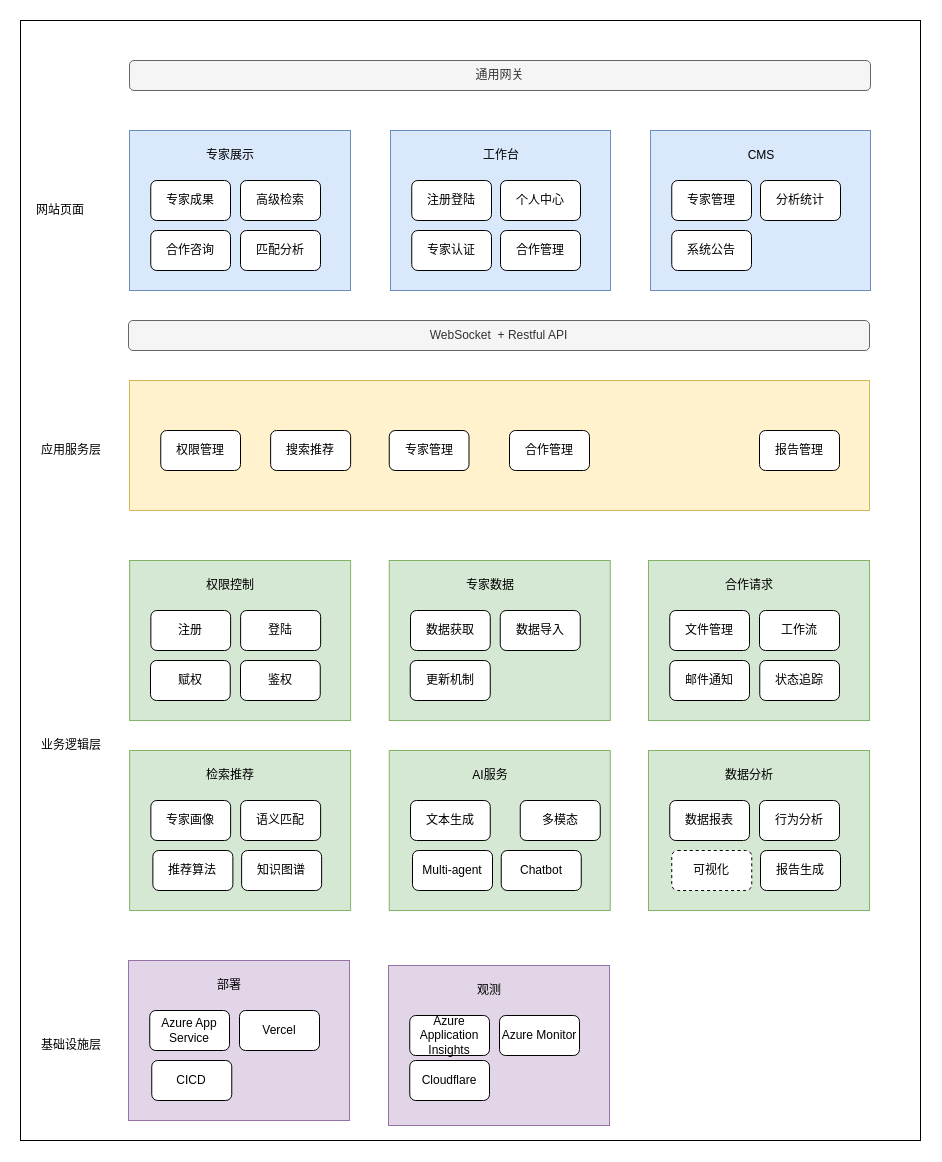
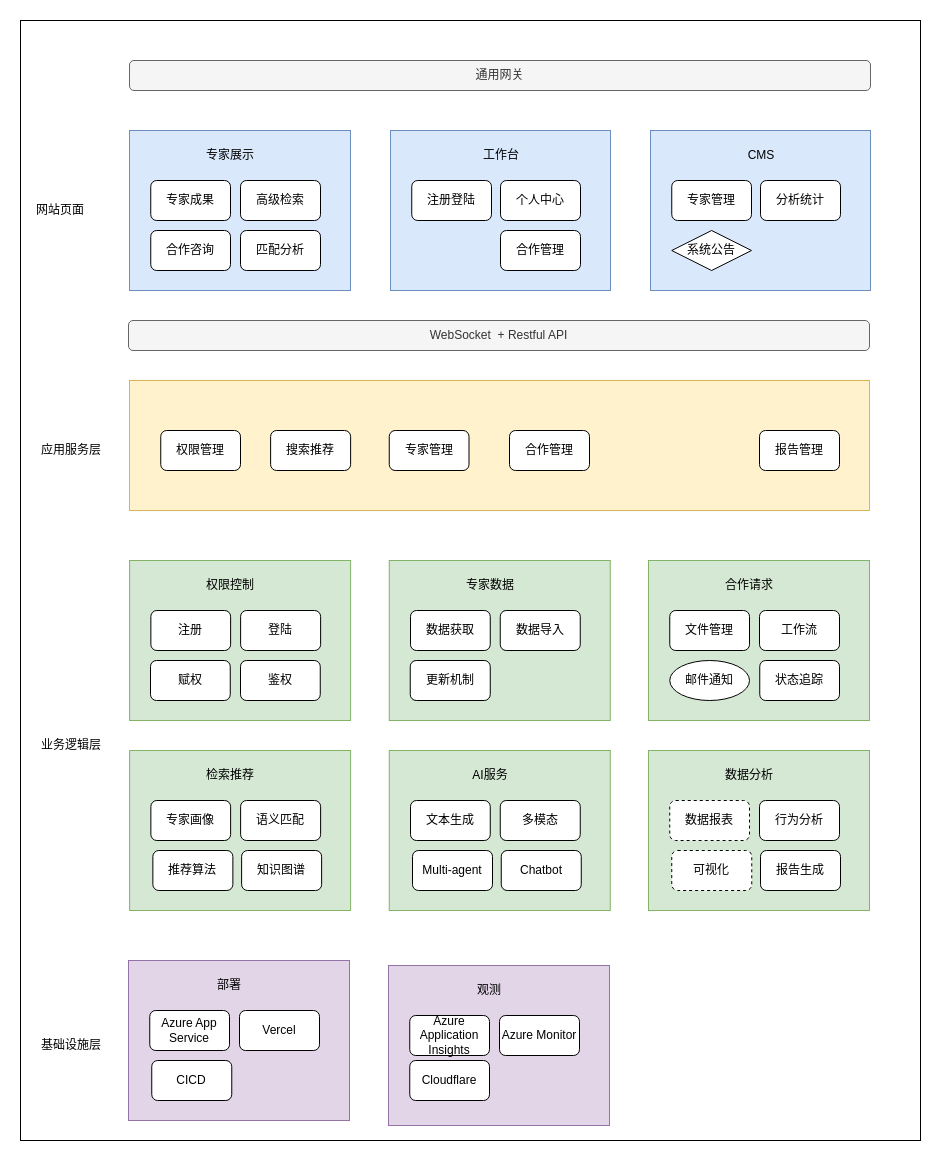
node "专家认证": removed
node "系统公告": shape rounded rectangle -> diamond
node "邮件通知": shape rounded rectangle -> ellipse
node "多模态": moved (560, 821) -> (540, 821)
node "数据报表": style solid -> dashed
